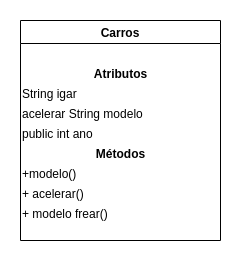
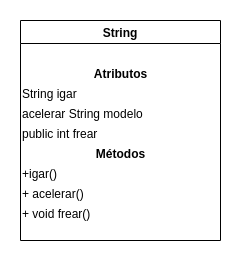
node "Carros": label "Carros" -> "String"
node "public int ano": label "public int ano" -> "public int frear"
node "+modelo()": label "+modelo()" -> "+igar()"
node "+ modelo frear()": label "+ modelo frear()" -> "+ void frear()"
